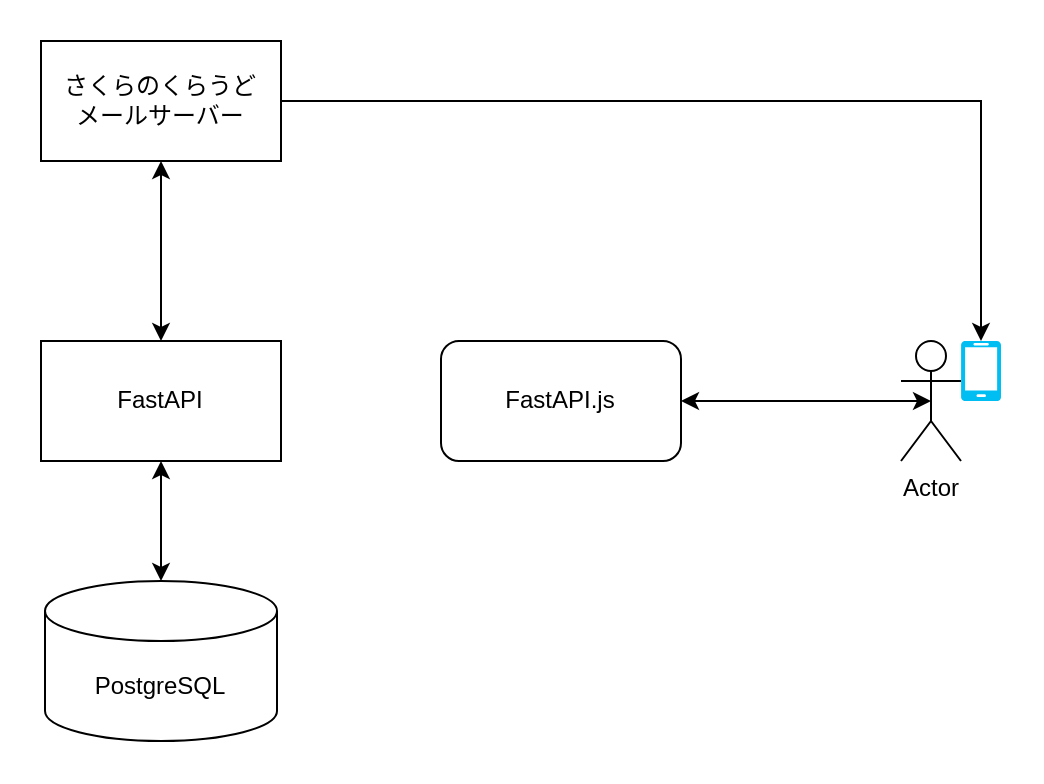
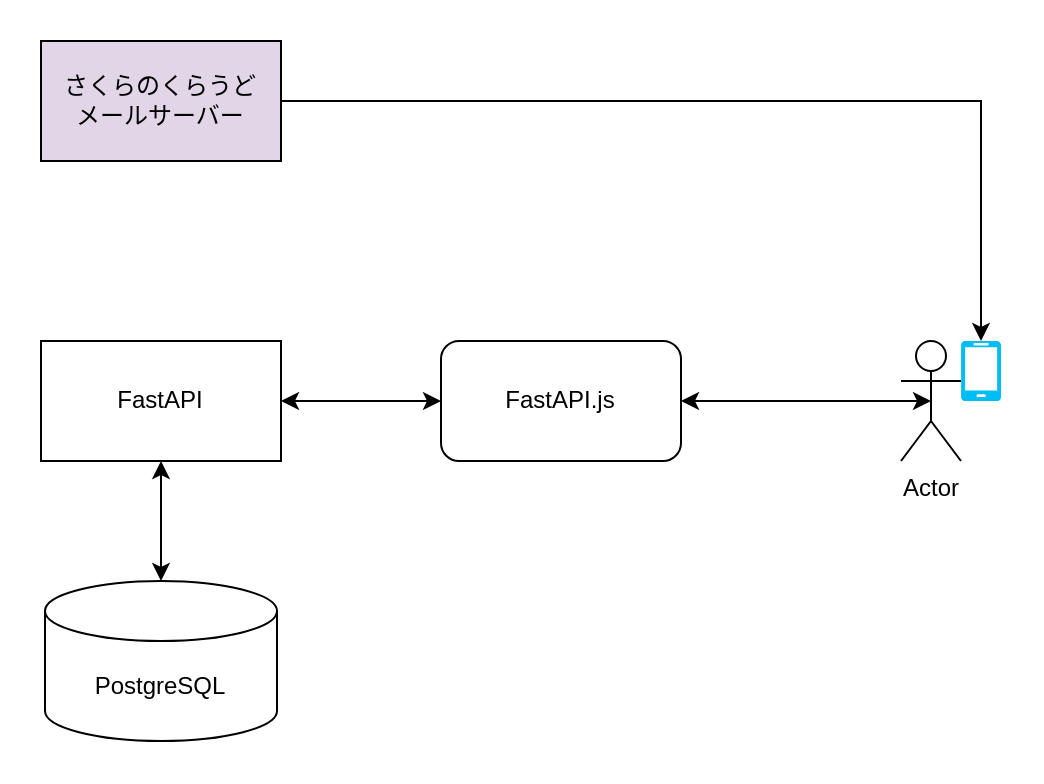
node "さくらのくらうど メールサーバー": fillcolor #ffffff -> #e1d5e7
edge "さくらのくらうど メールサーバー" -- "FastAPI": removed
edge "FastAPI" -- "FastAPI.js": added
